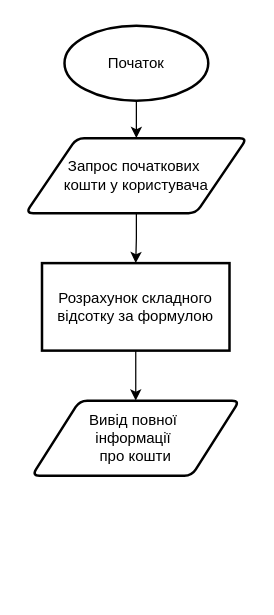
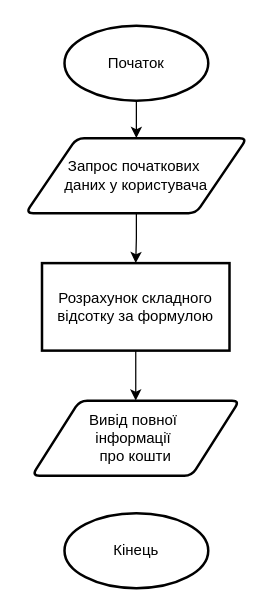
node "Запрос початкових кошти у користувача": label "Запрос початкових кошти у користувача" -> "Запрос початкових даних у користувача"
node "Кінець": added
